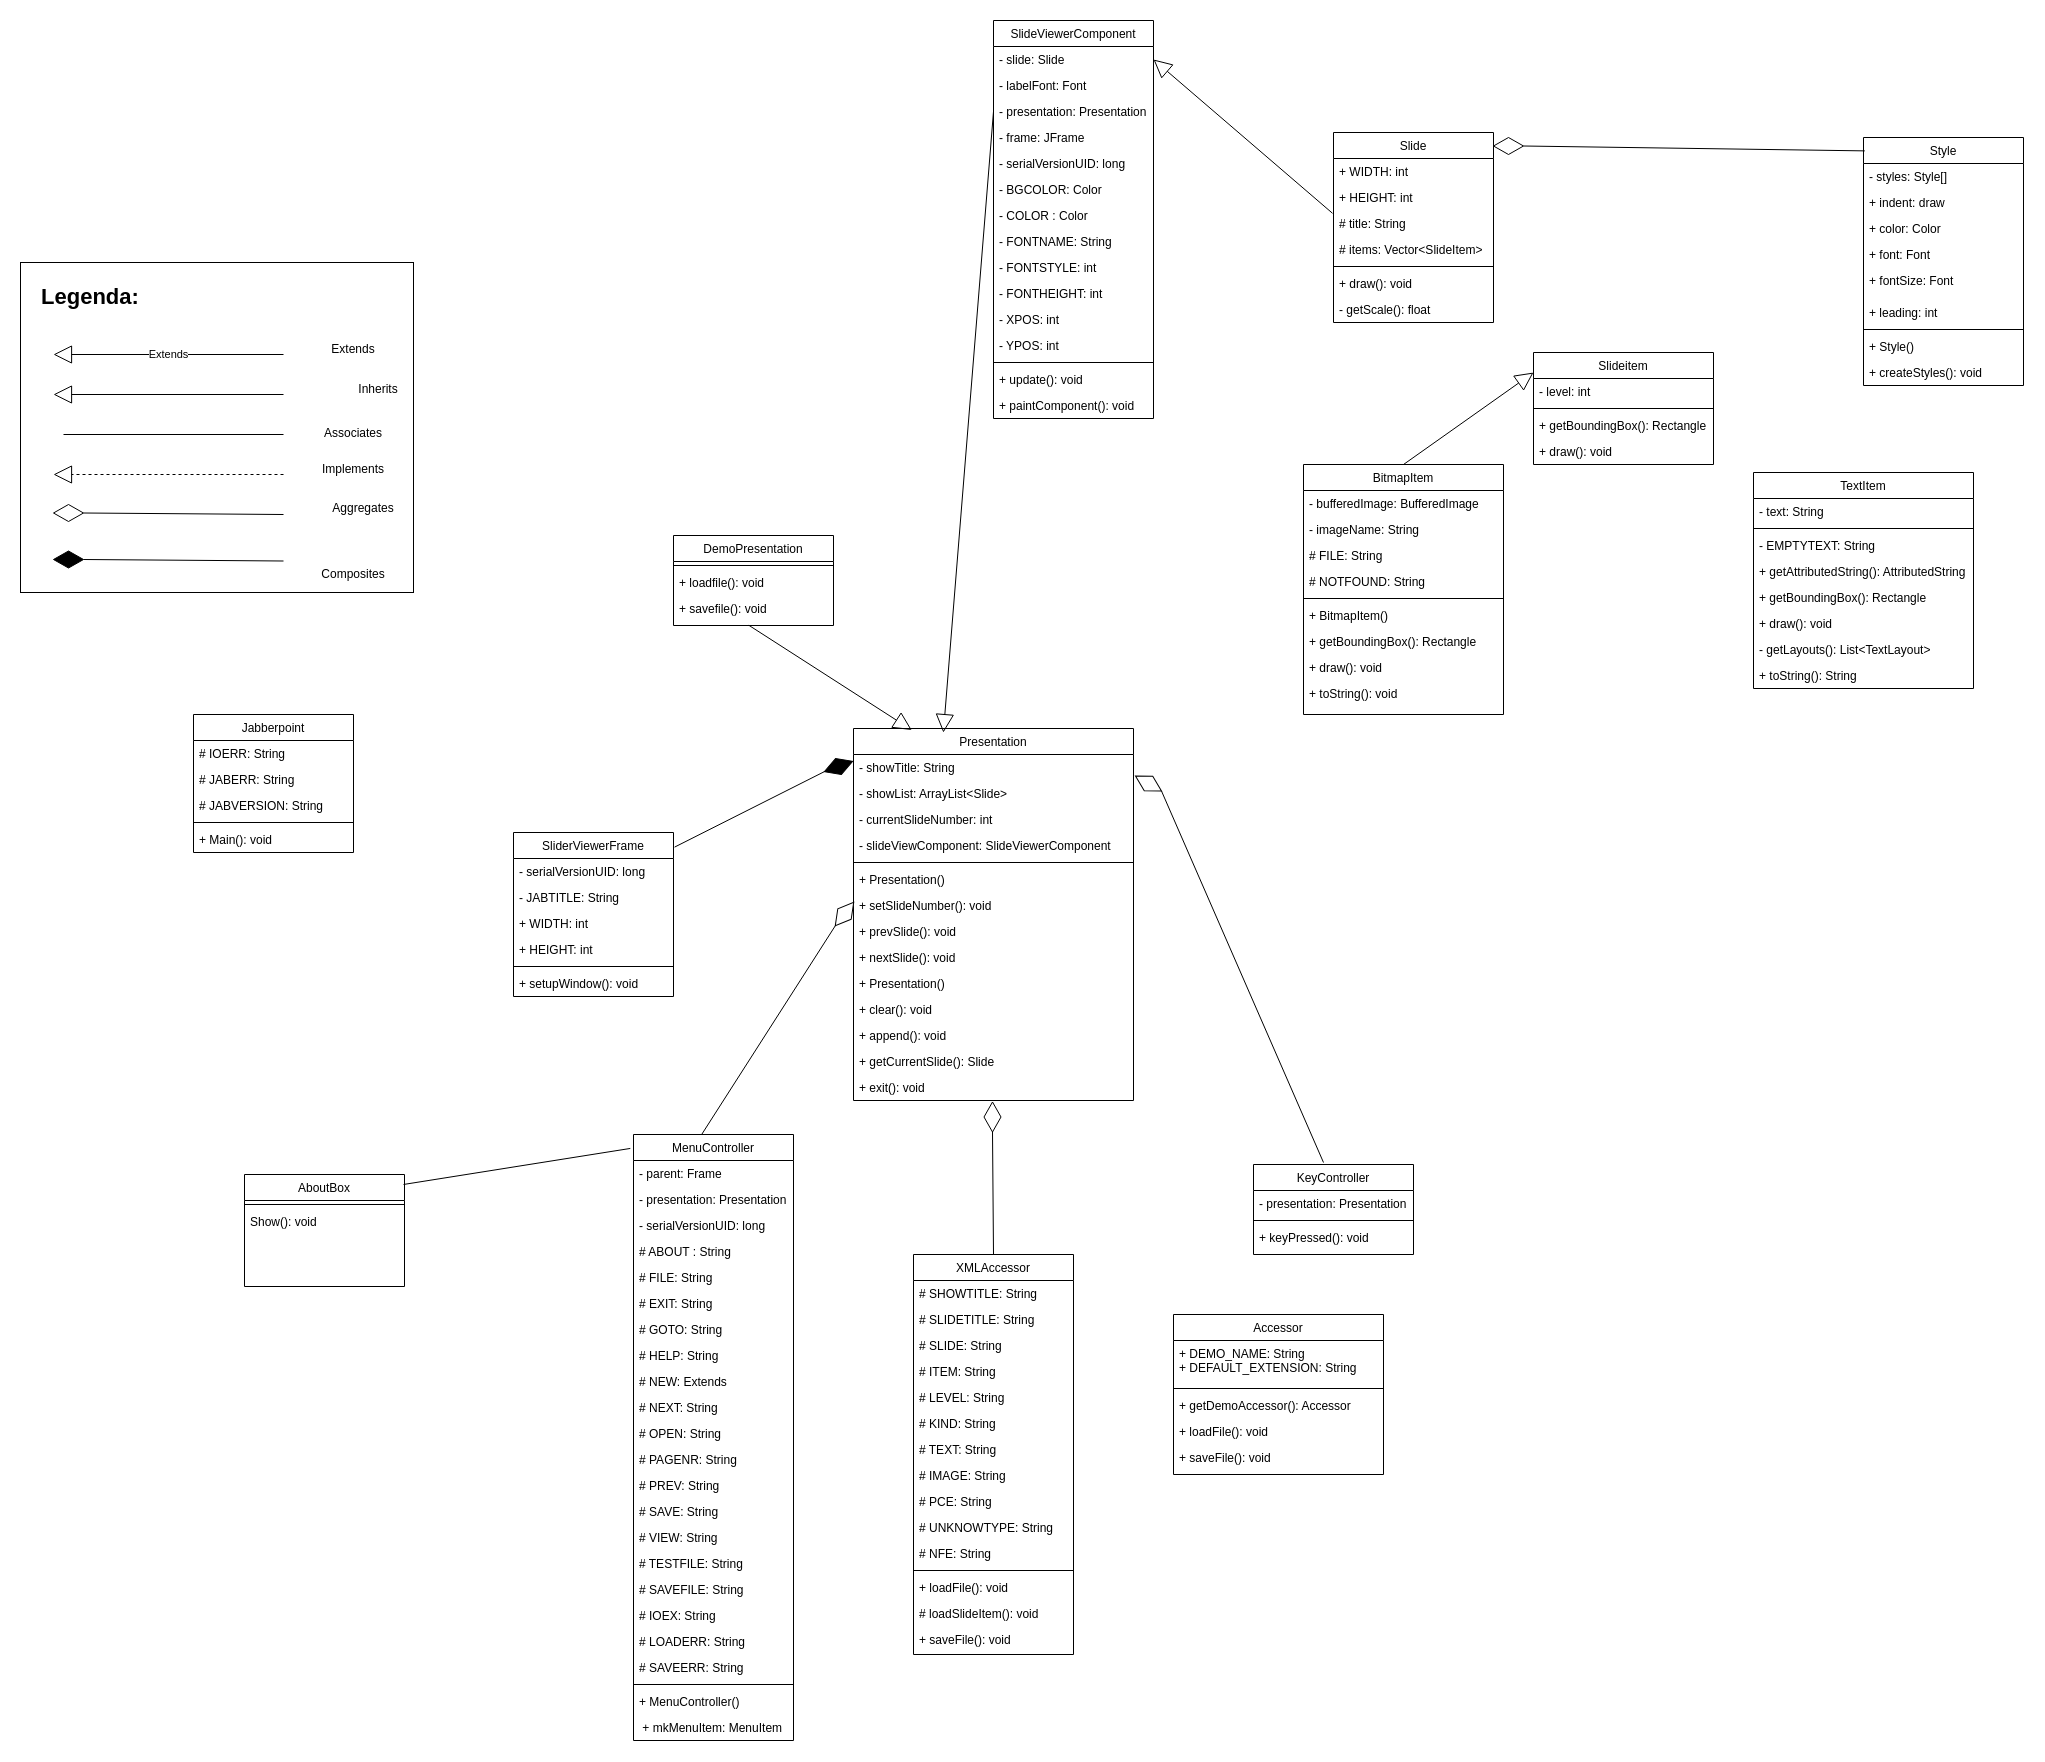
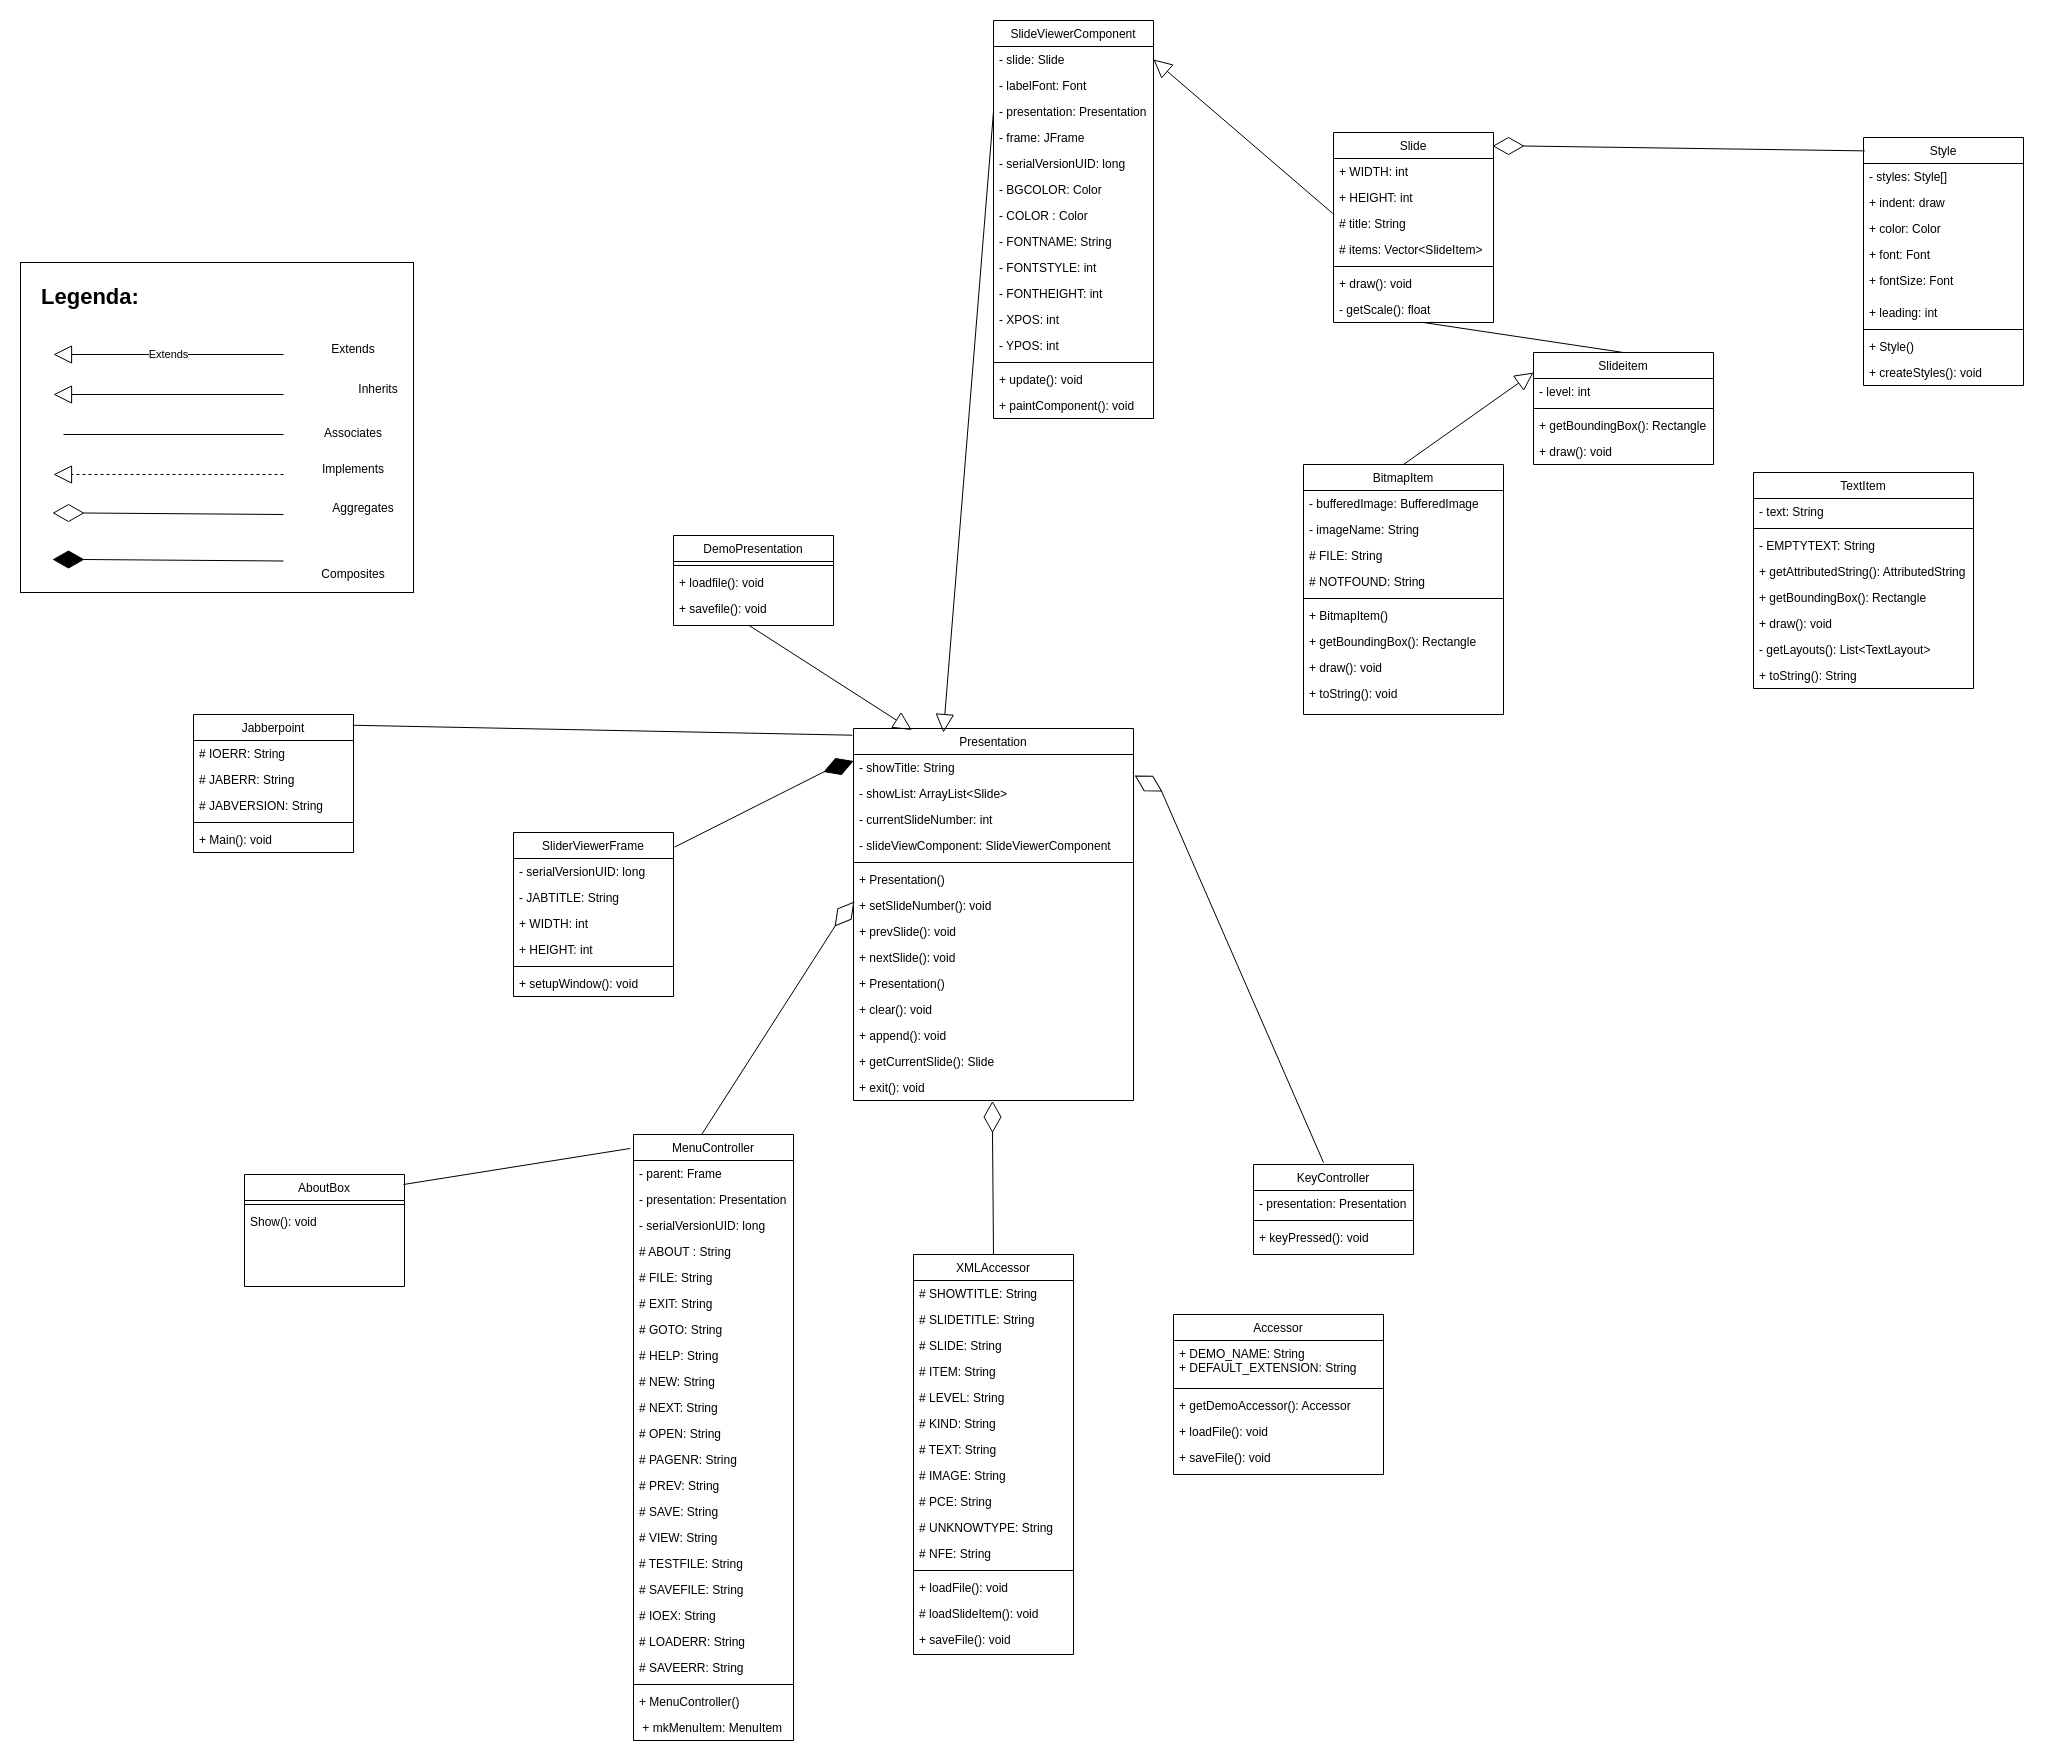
edge "- getScale(): float" -- "Slideitem": added
edge "Jabberpoint" -- "Presentation": added
node "# NEW: Extends": label "# NEW: Extends" -> "# NEW: String"
